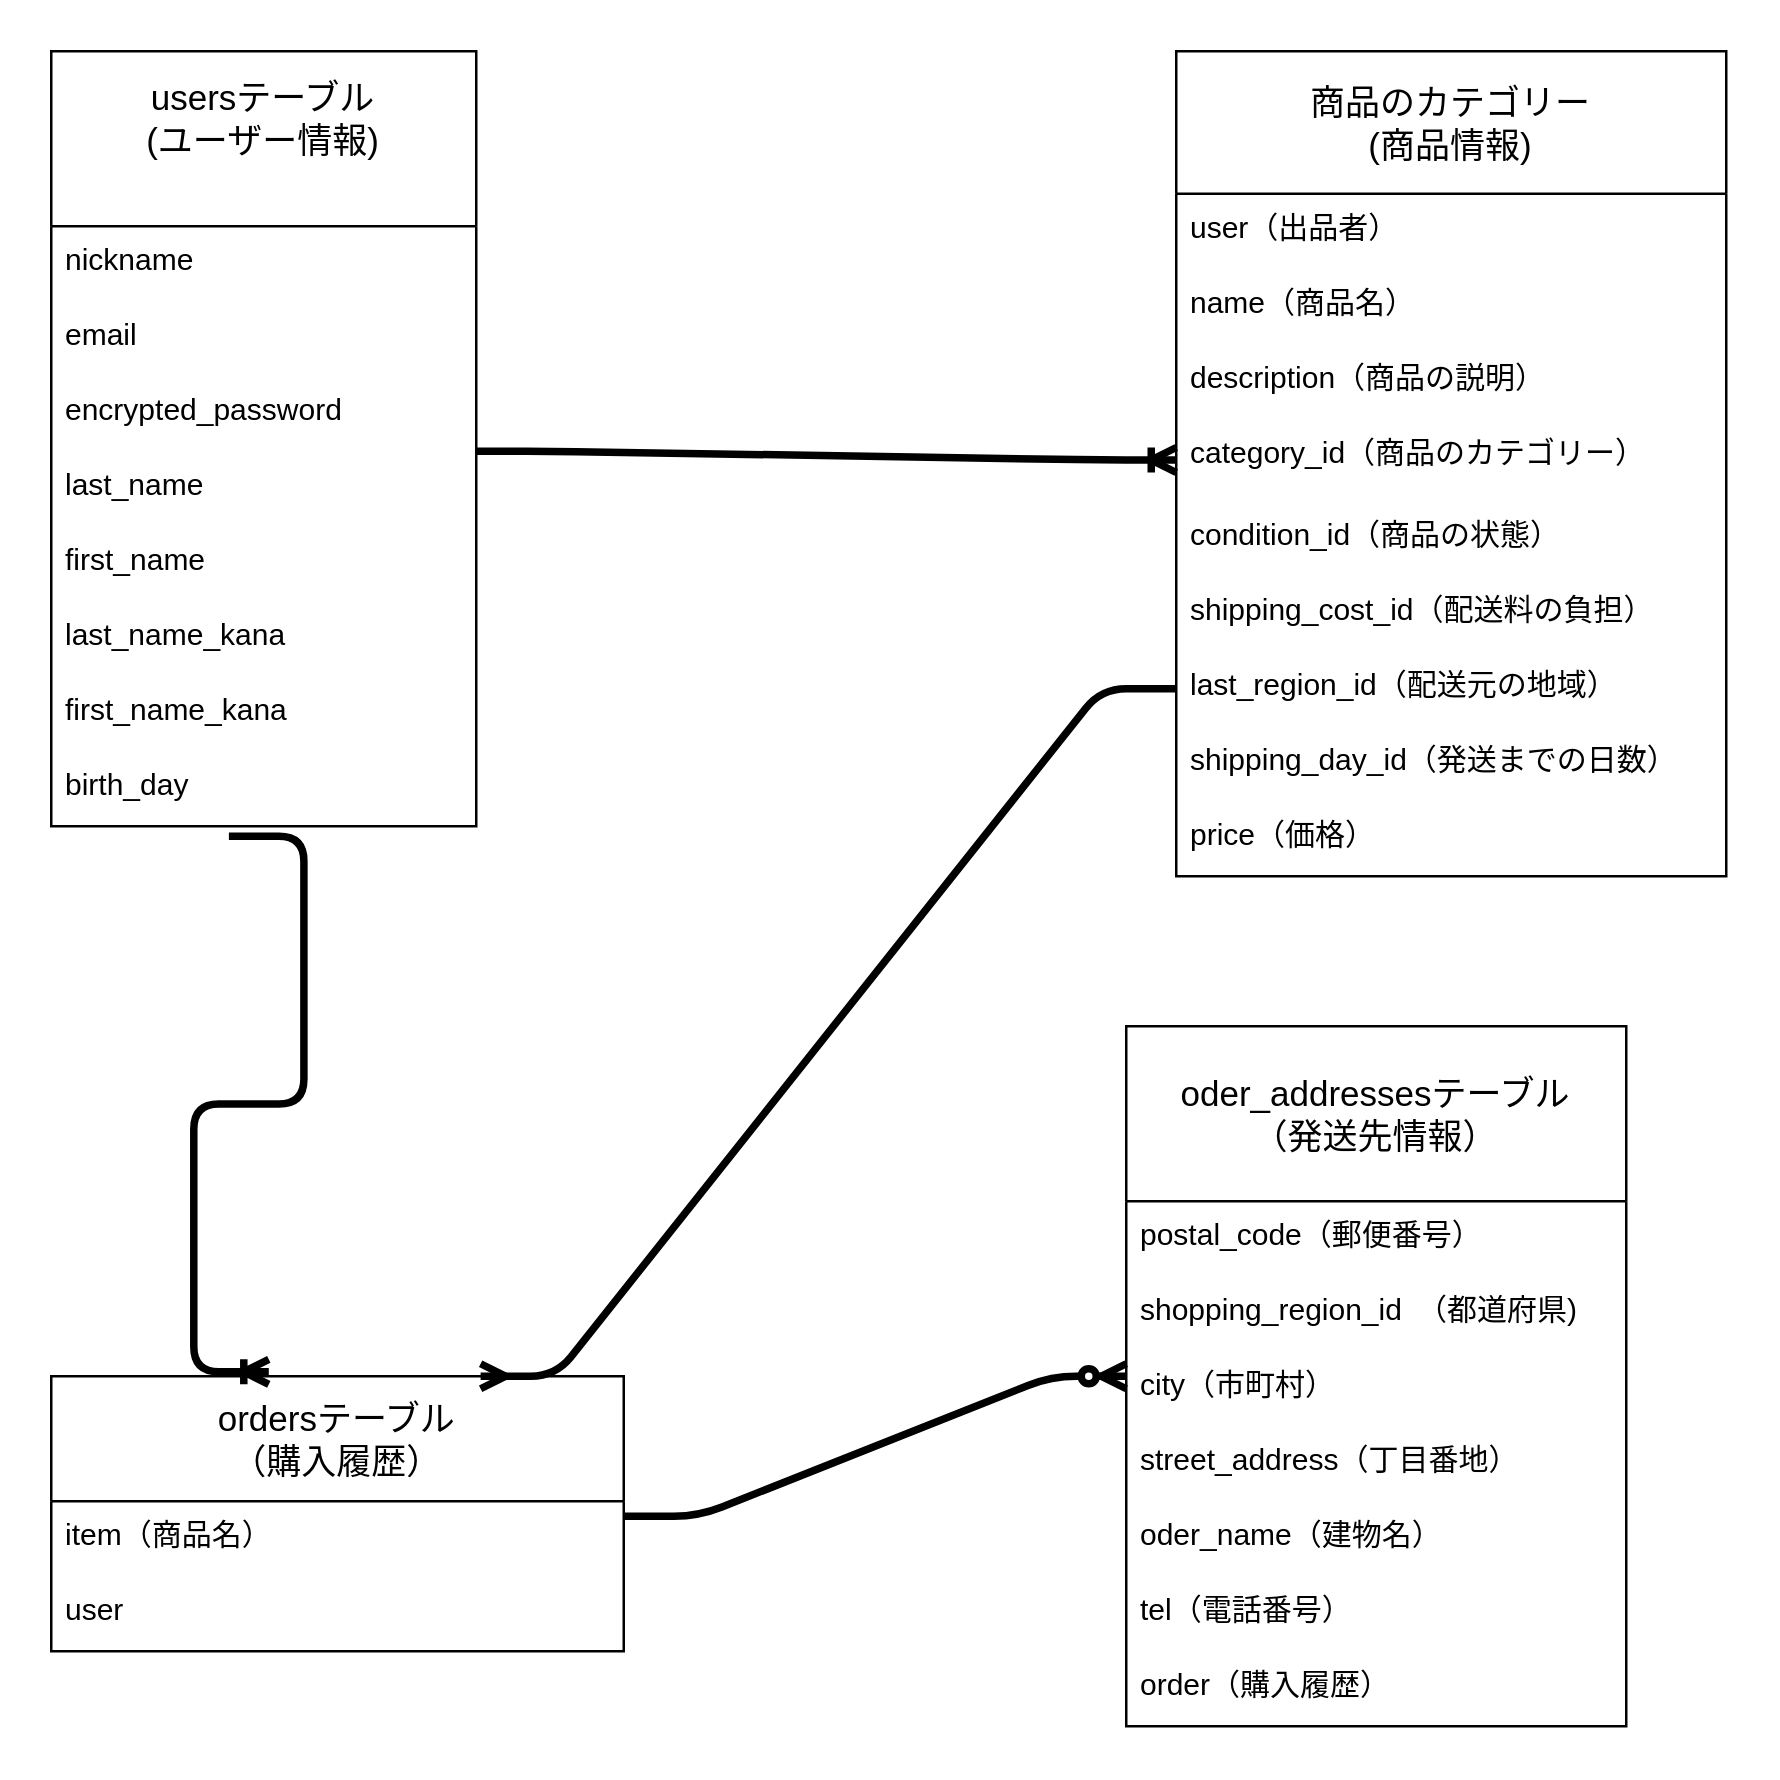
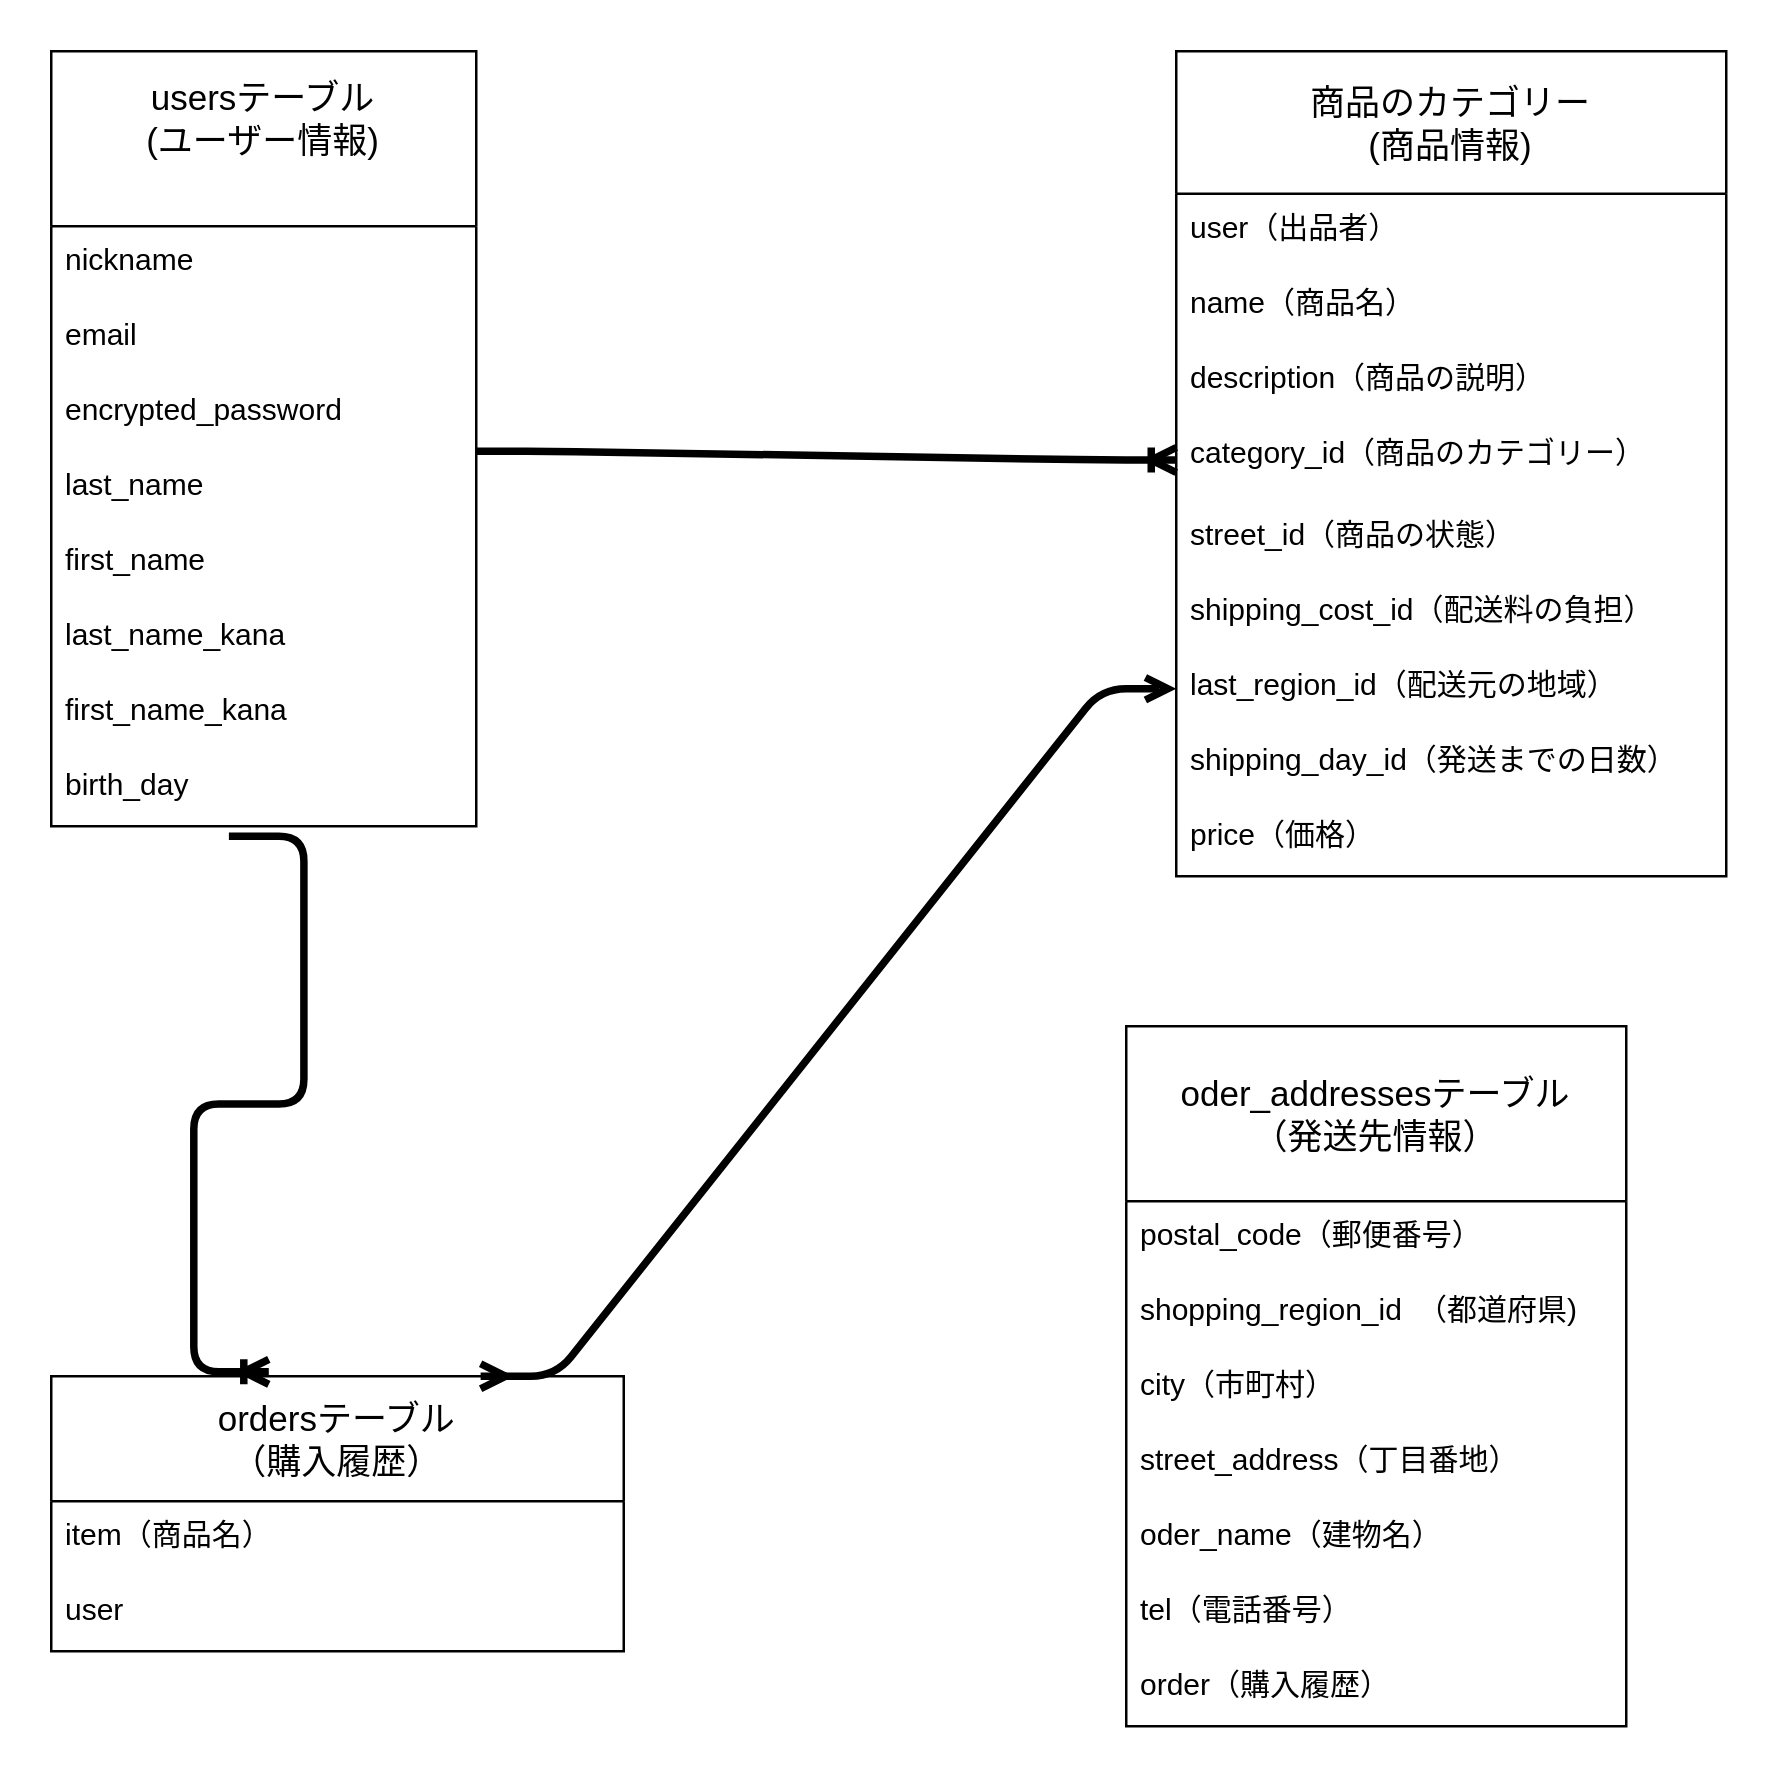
node "condition_id（商品の状態）": label "condition_id（商品の状態）" -> "street_id（商品の状態）"
edge "last_region_id（配送元の地域）" -> "ordersテーブル （購入履歴）": arrowhead none -> open
edge "item（商品名）" -> "oder_addressesテーブル （発送先情報）": removed
